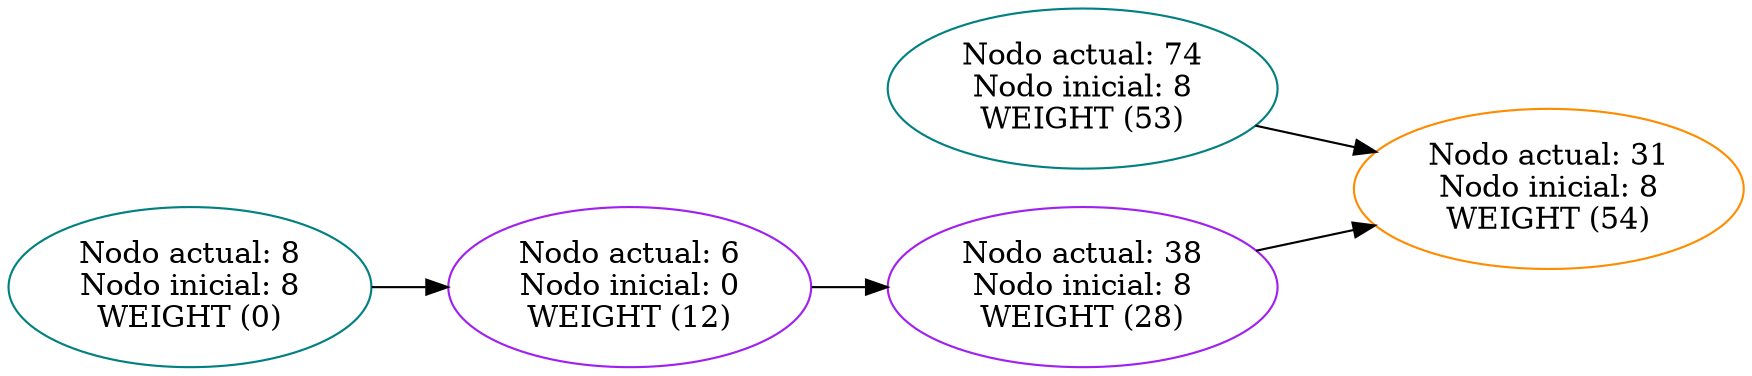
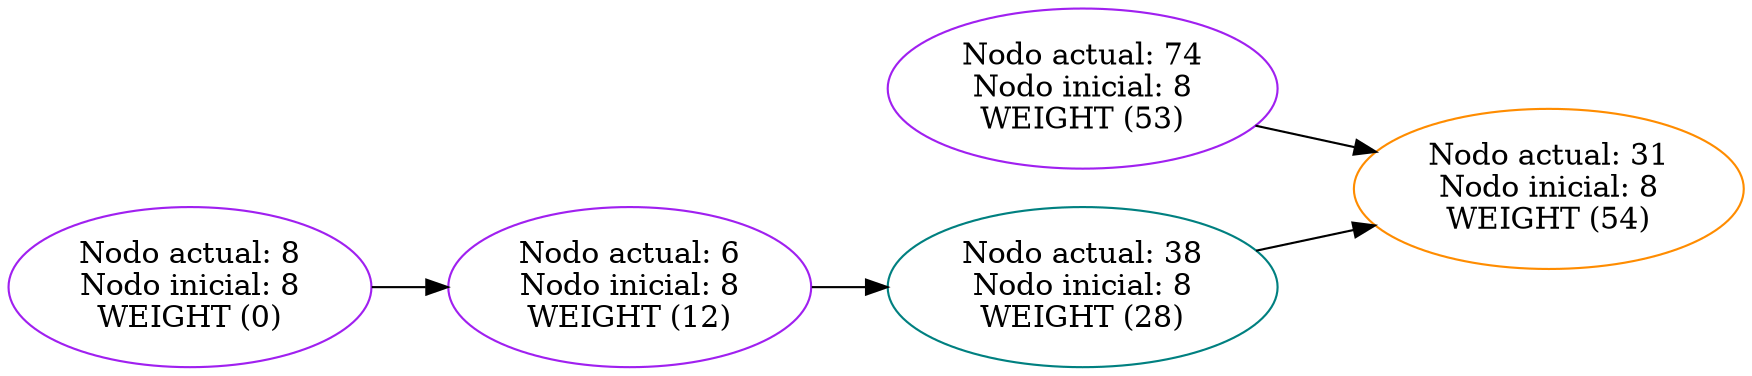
node "Nodo actual: 74 Nodo inicial: 8 WEIGHT (53)": color teal -> purple
node "Nodo actual: 8 Nodo inicial: 8 WEIGHT (0)": color teal -> purple
node "Nodo actual: 6 Nodo inicial: 0 WEIGHT (12)": label "Nodo actual: 6 Nodo inicial: 0 WEIGHT (12)" -> "Nodo actual: 6 Nodo inicial: 8 WEIGHT (12)"
node "Nodo actual: 38 Nodo inicial: 8 WEIGHT (28)": color purple -> teal
